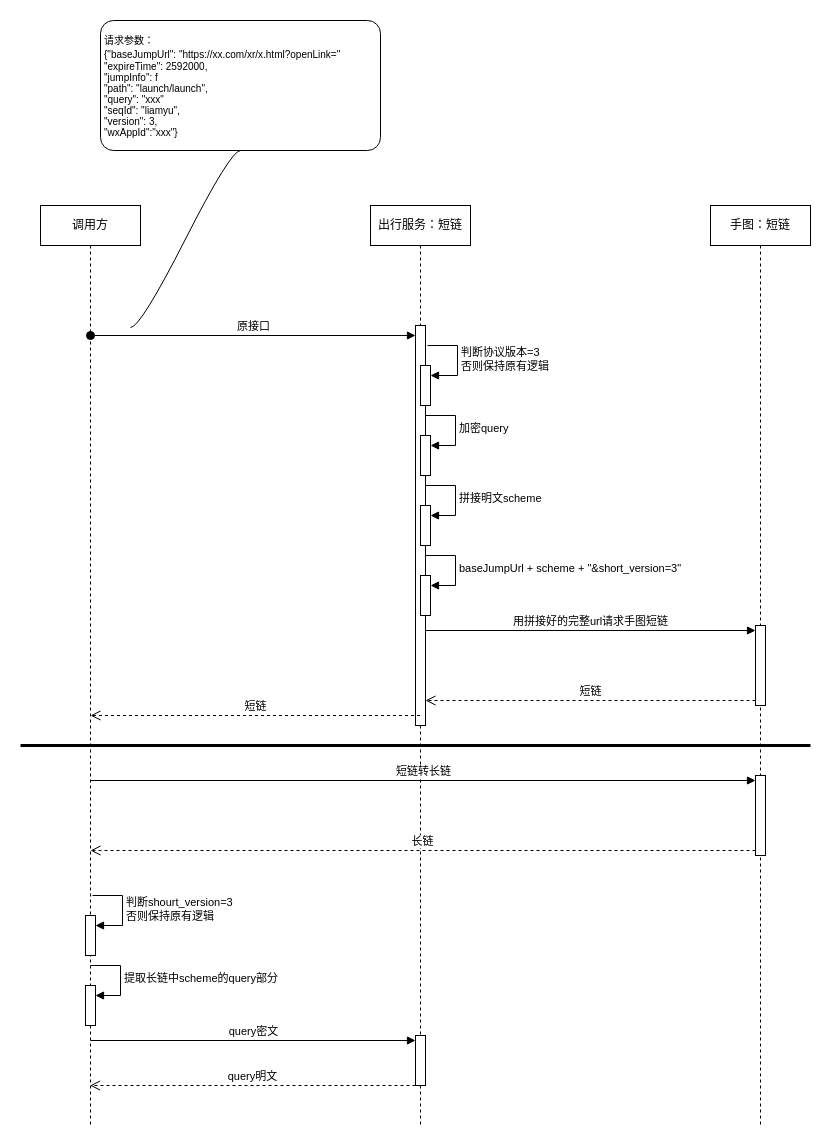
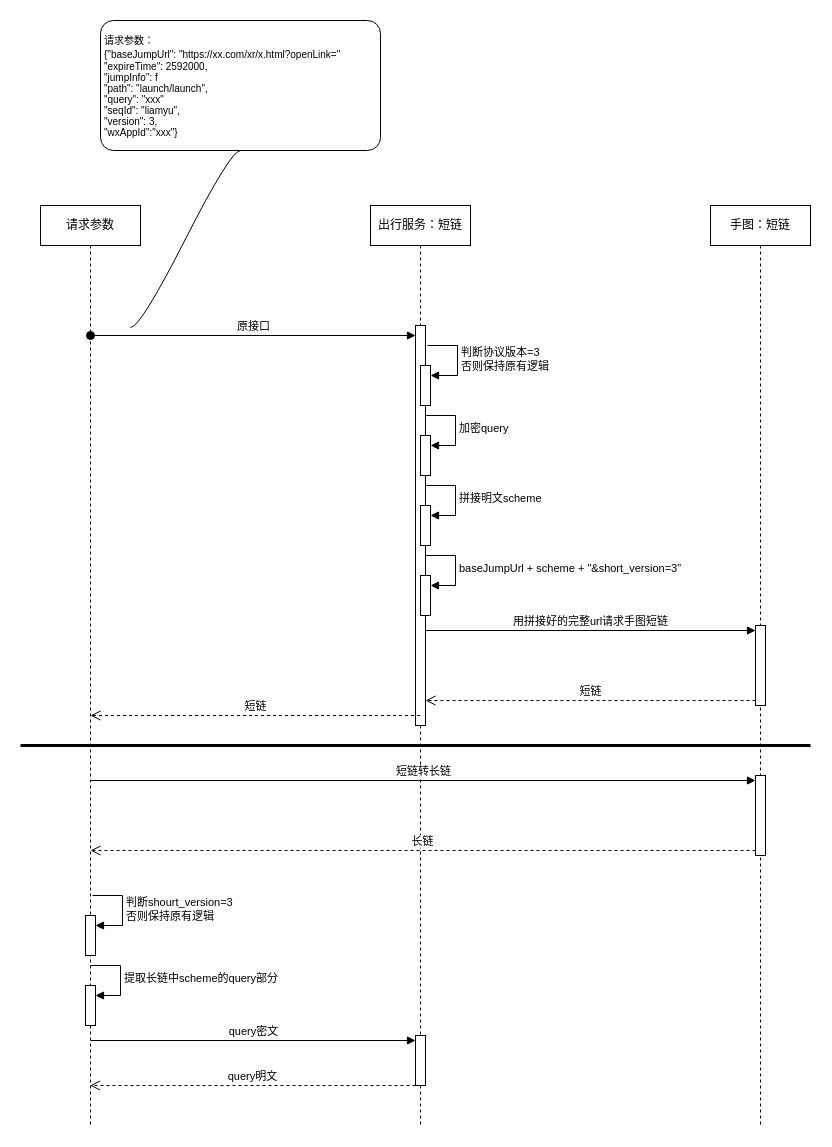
node "调用方": label "调用方" -> "请求参数"
